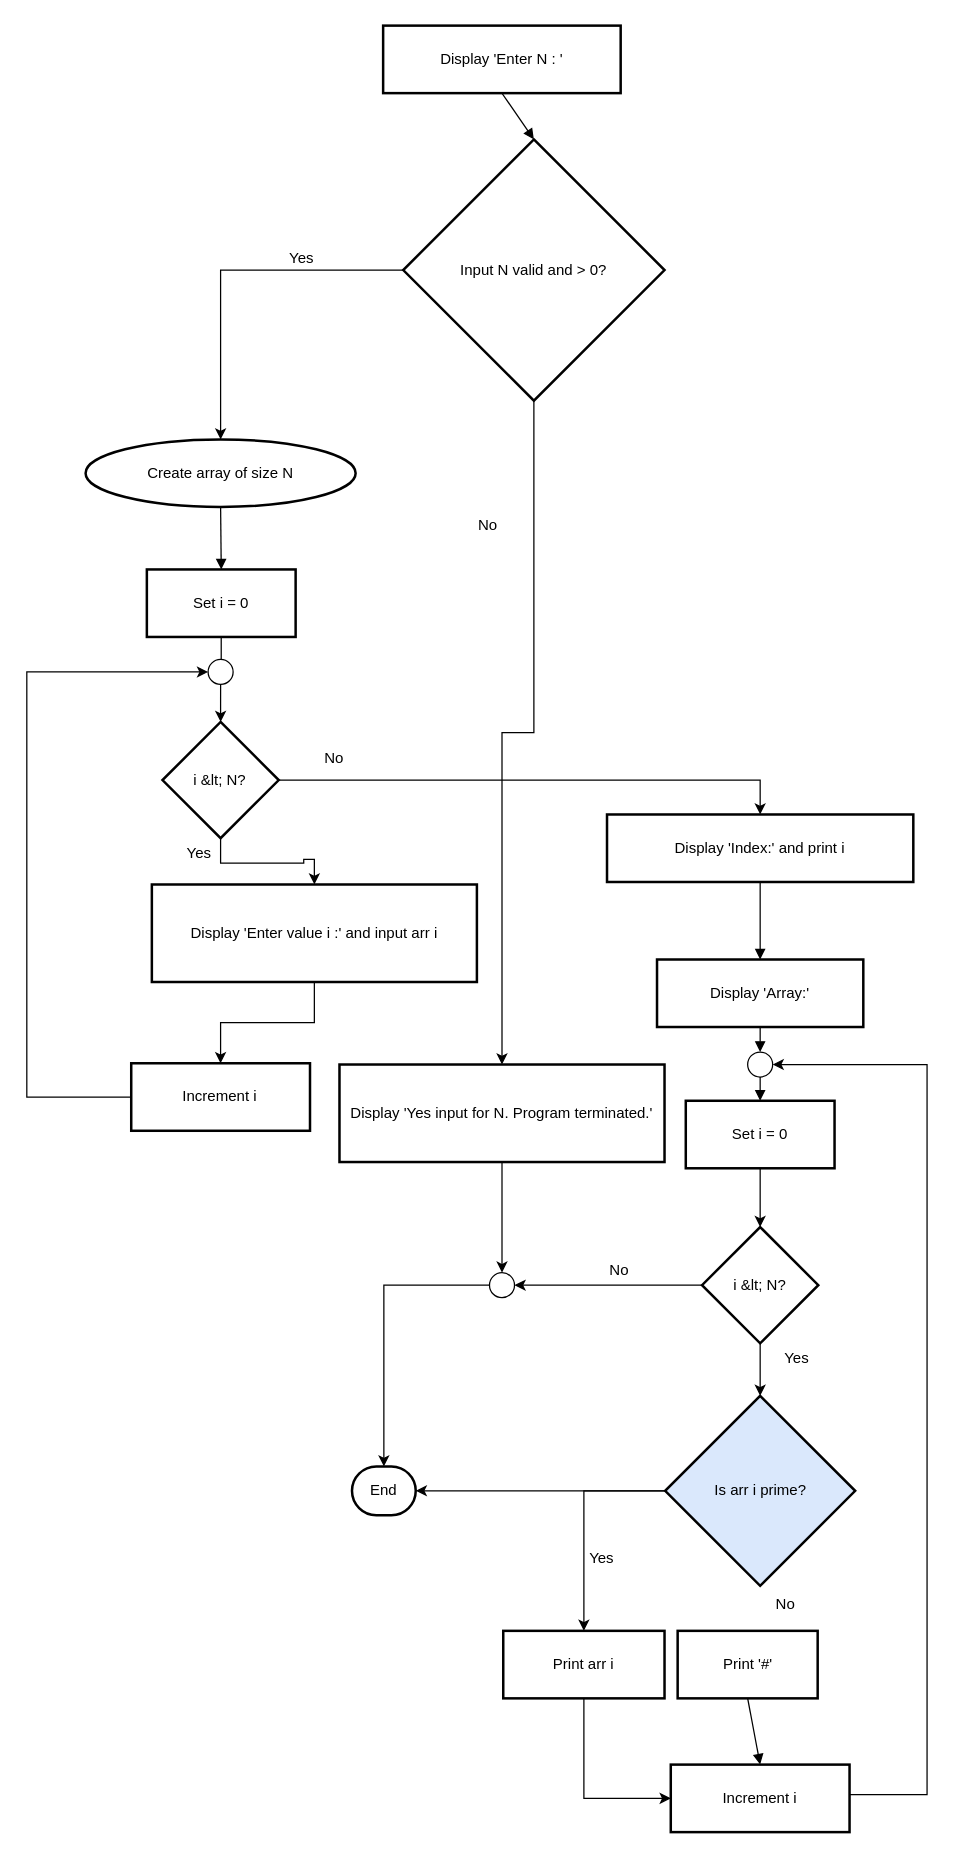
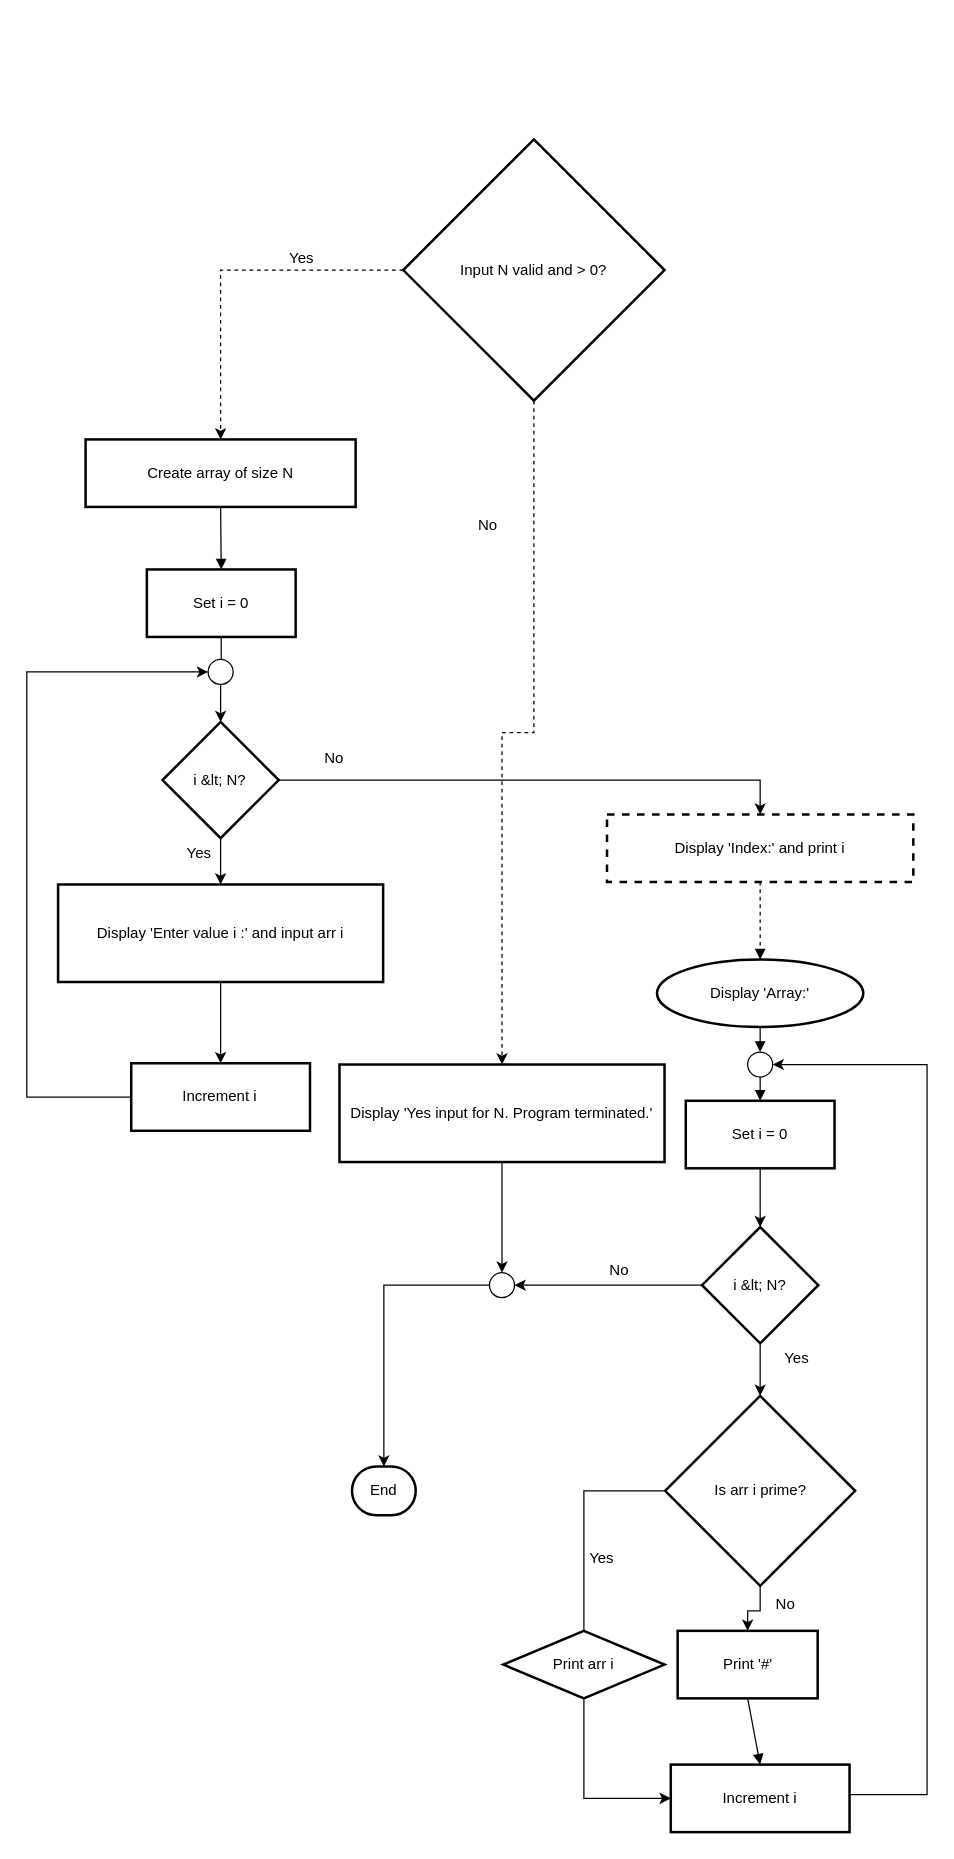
node "Display 'Enter N : '": removed
edge "Display 'Enter N : '" -> "Input N valid and > 0?": removed
edge "Input N valid and > 0?" -> "Create array of size N": style solid -> dashed
node "Create array of size N": shape ellipse -> rectangle
edge "Input N valid and > 0?" -> "Display 'Yes input for N. Program terminated.'": style solid -> dashed
node "Display 'Index:' and print i": style solid -> dashed
edge "Display 'Index:' and print i" -> "Display 'Array:'": style solid -> dashed
node "Display 'Enter value i :' and input arr i": moved (314, 933) -> (221, 933)
node "Display 'Array:'": shape rectangle -> ellipse
edge "Is arr i prime?" -> "End": now "Is arr i prime?" -> "Print '#'"
node "Is arr i prime?": fillcolor #dae8fc -> #ffffff
edge "Is arr i prime?" -> "Print arr i": arrowhead classic -> none
node "Print arr i": shape rectangle -> diamond
